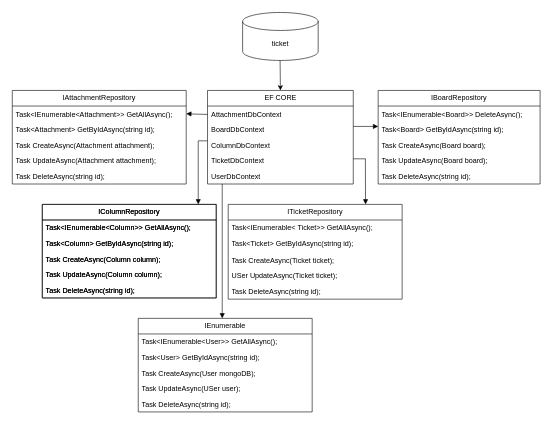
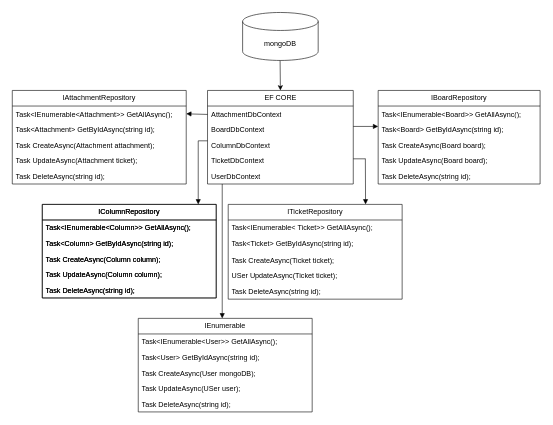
node "ticket": label "ticket" -> "mongoDB"
node "Task<IEnumerable<Board>> DeleteAsync();": label "Task<IEnumerable<Board>> DeleteAsync();" -> "Task<IEnumerable<Board>> GetAllAsync();"
node "Task UpdateAsync(Attachment attachment);": label "Task UpdateAsync(Attachment attachment);" -> "Task UpdateAsync(Attachment ticket);"
